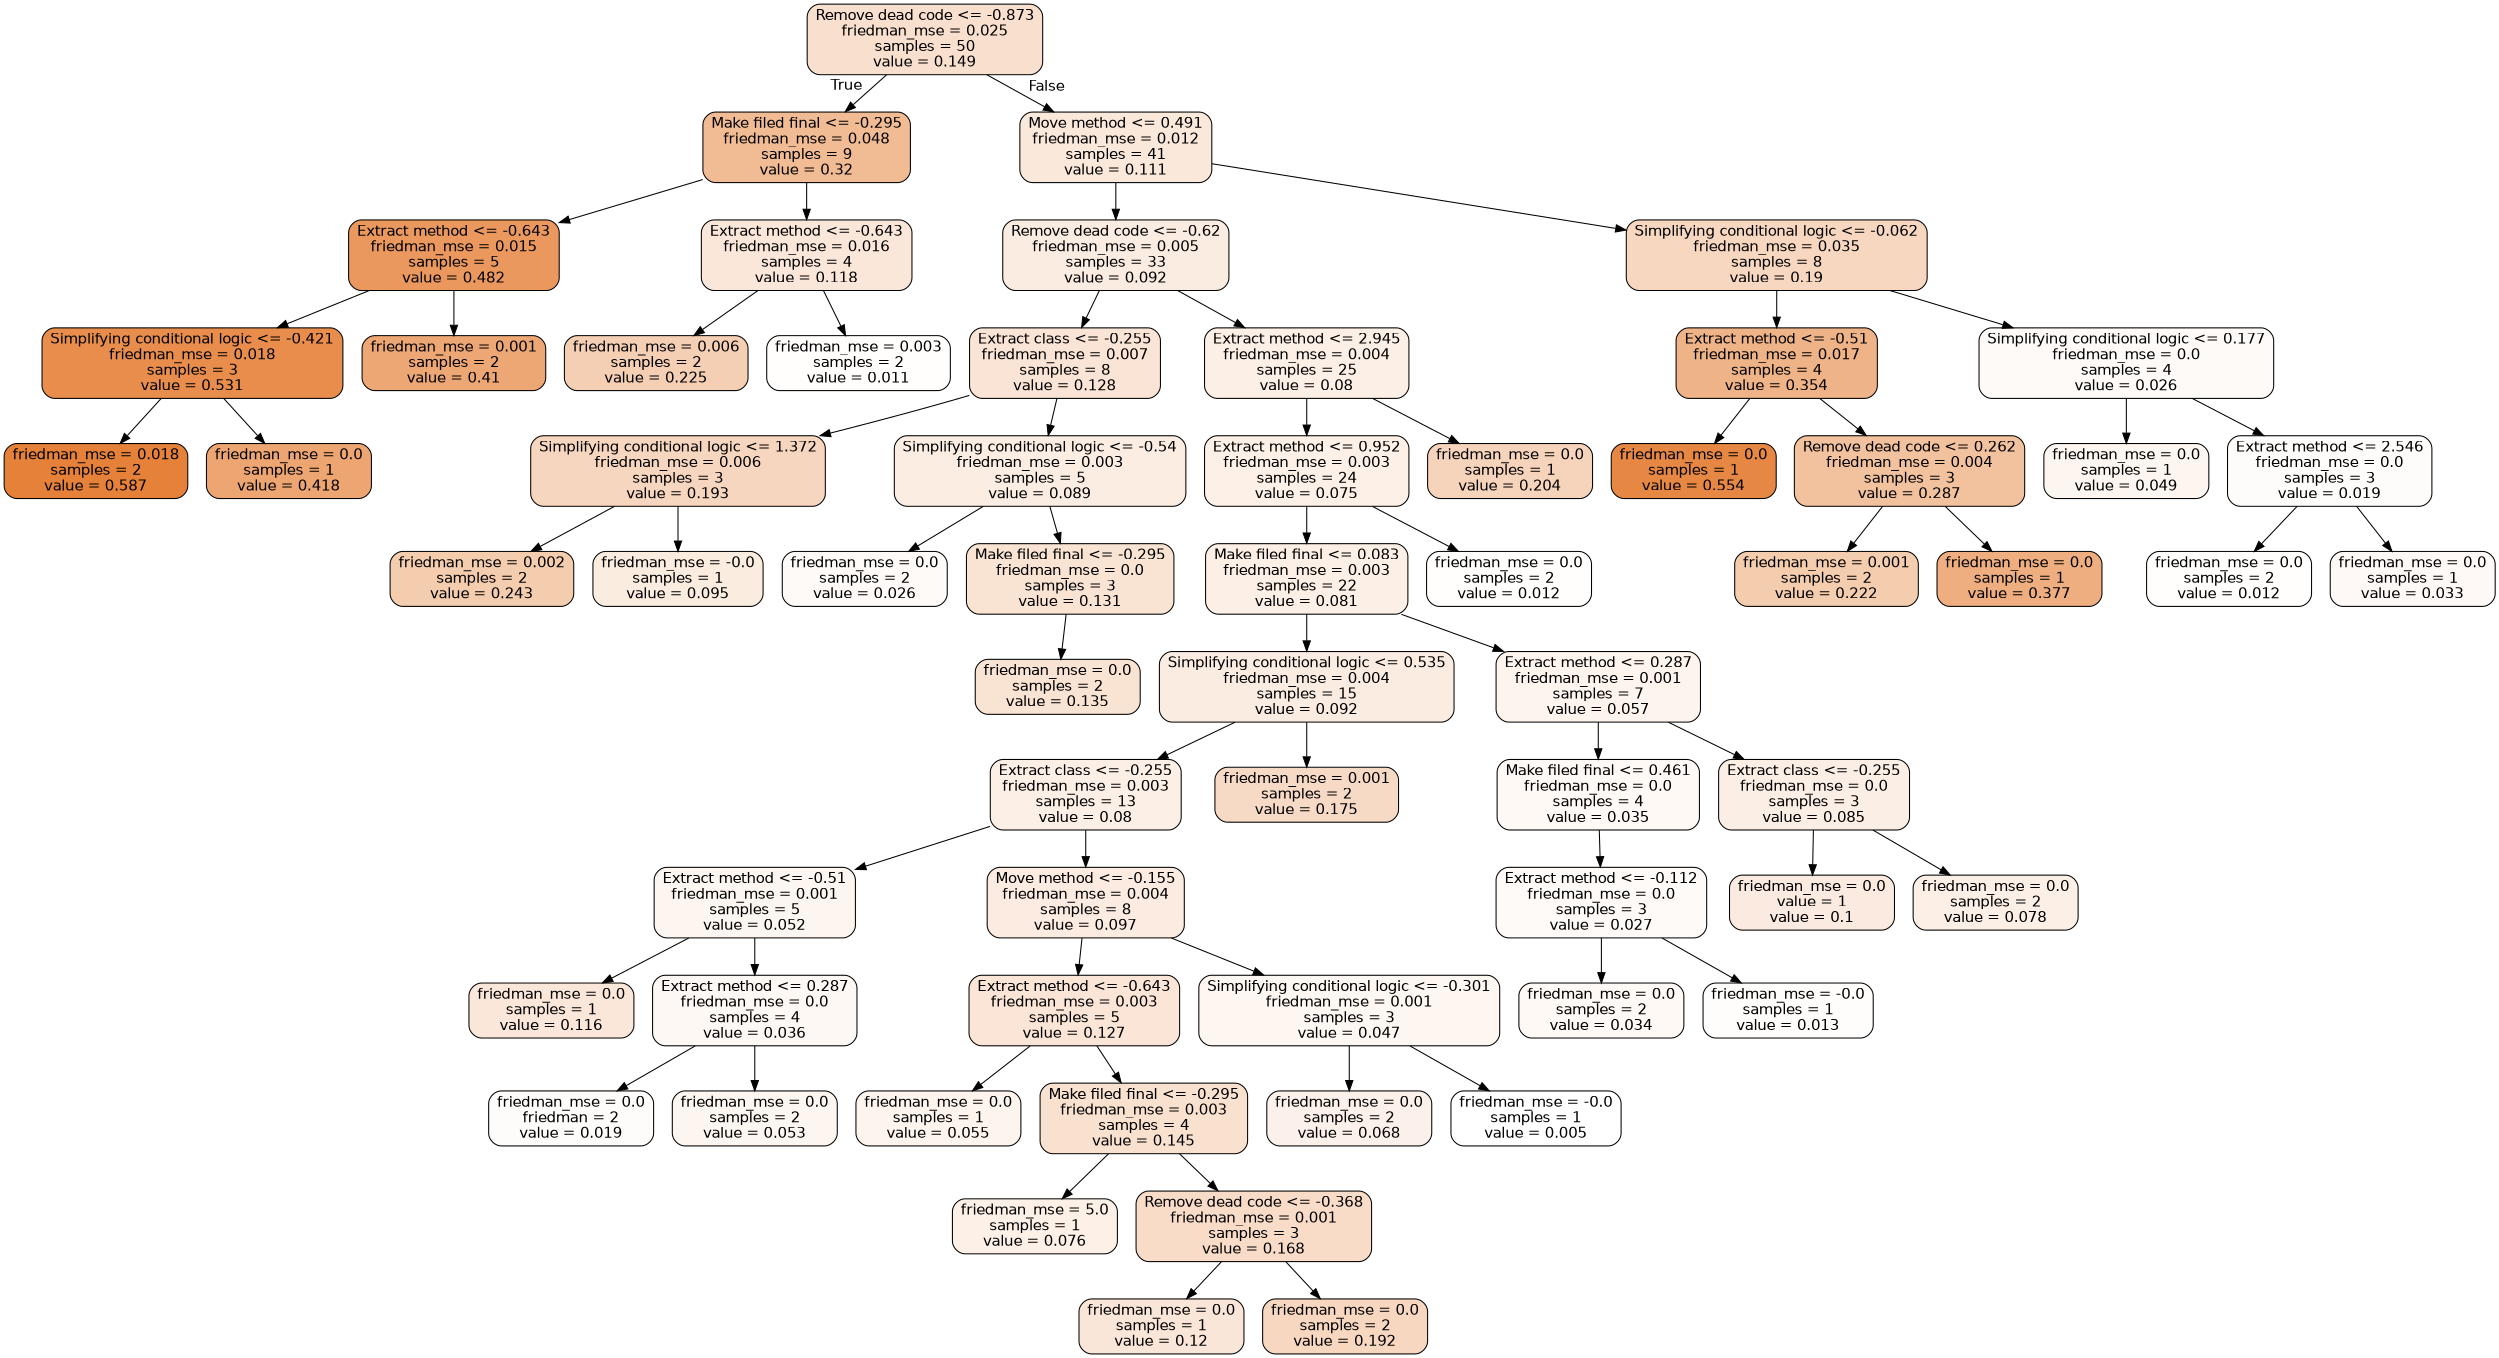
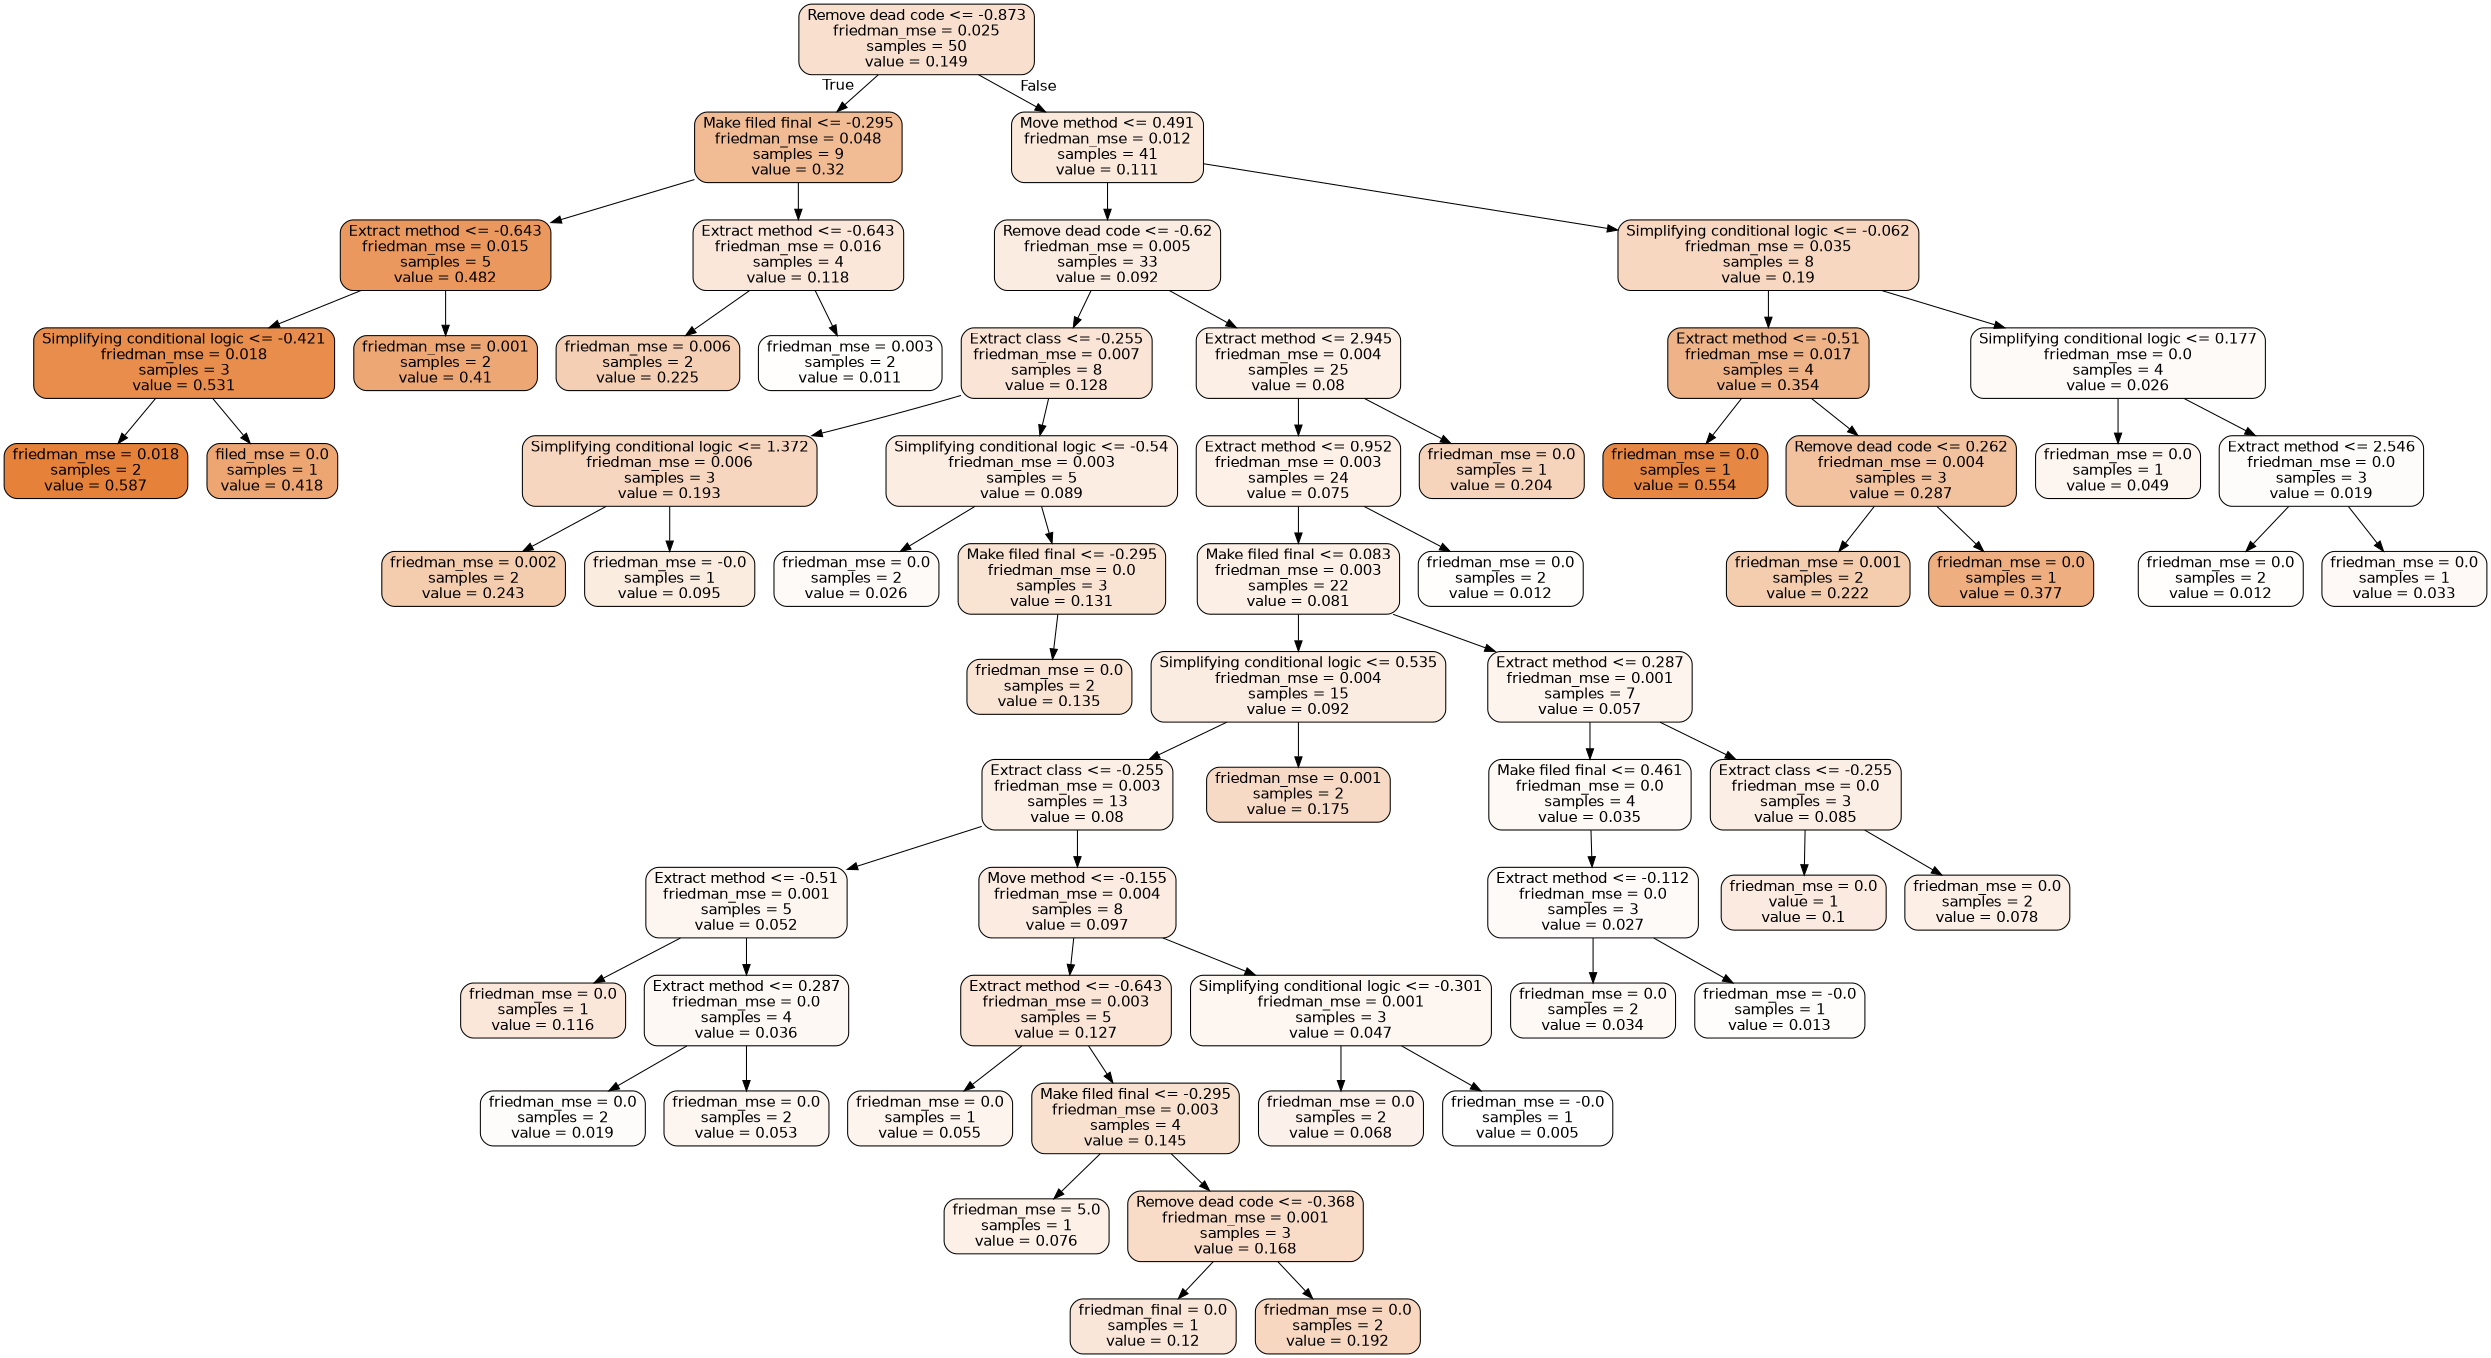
node "friedman_mse = 0.0 samples = 1 value = 0.418": label "friedman_mse = 0.0 samples = 1 value = 0.418" -> "filed_mse = 0.0 samples = 1 value = 0.418"
node "friedman_mse = 0.0 friedman = 2 value = 0.019": label "friedman_mse = 0.0 friedman = 2 value = 0.019" -> "friedman_mse = 0.0 samples = 2 value = 0.019"
node "friedman_mse = 0.0 samples = 1 value = 0.12": label "friedman_mse = 0.0 samples = 1 value = 0.12" -> "friedman_final = 0.0 samples = 1 value = 0.12"
